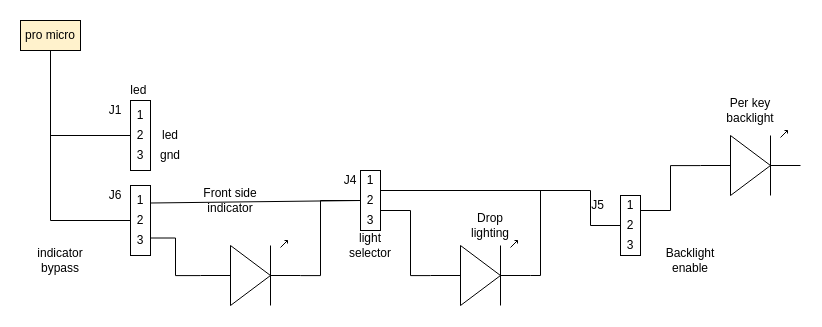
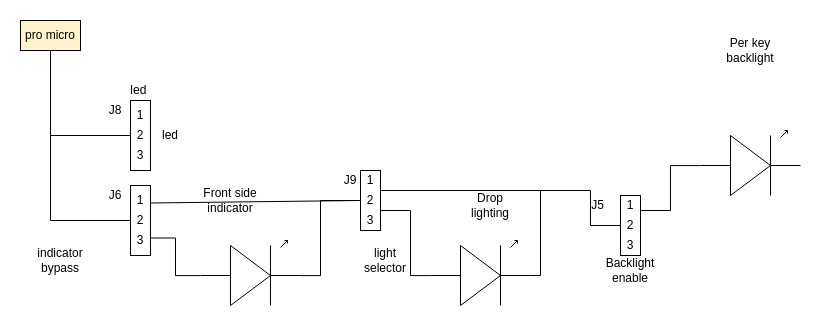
node "J1": label "J1" -> "J8"
node "Per key backlight": moved (751, 111) -> (751, 51)
node "gnd": removed
node "J4": label "J4" -> "J9"
node "Drop lighting": moved (491, 226) -> (491, 206)
node "light selector": moved (371, 246) -> (386, 261)
node "Backlight enable": moved (691, 261) -> (631, 271)
